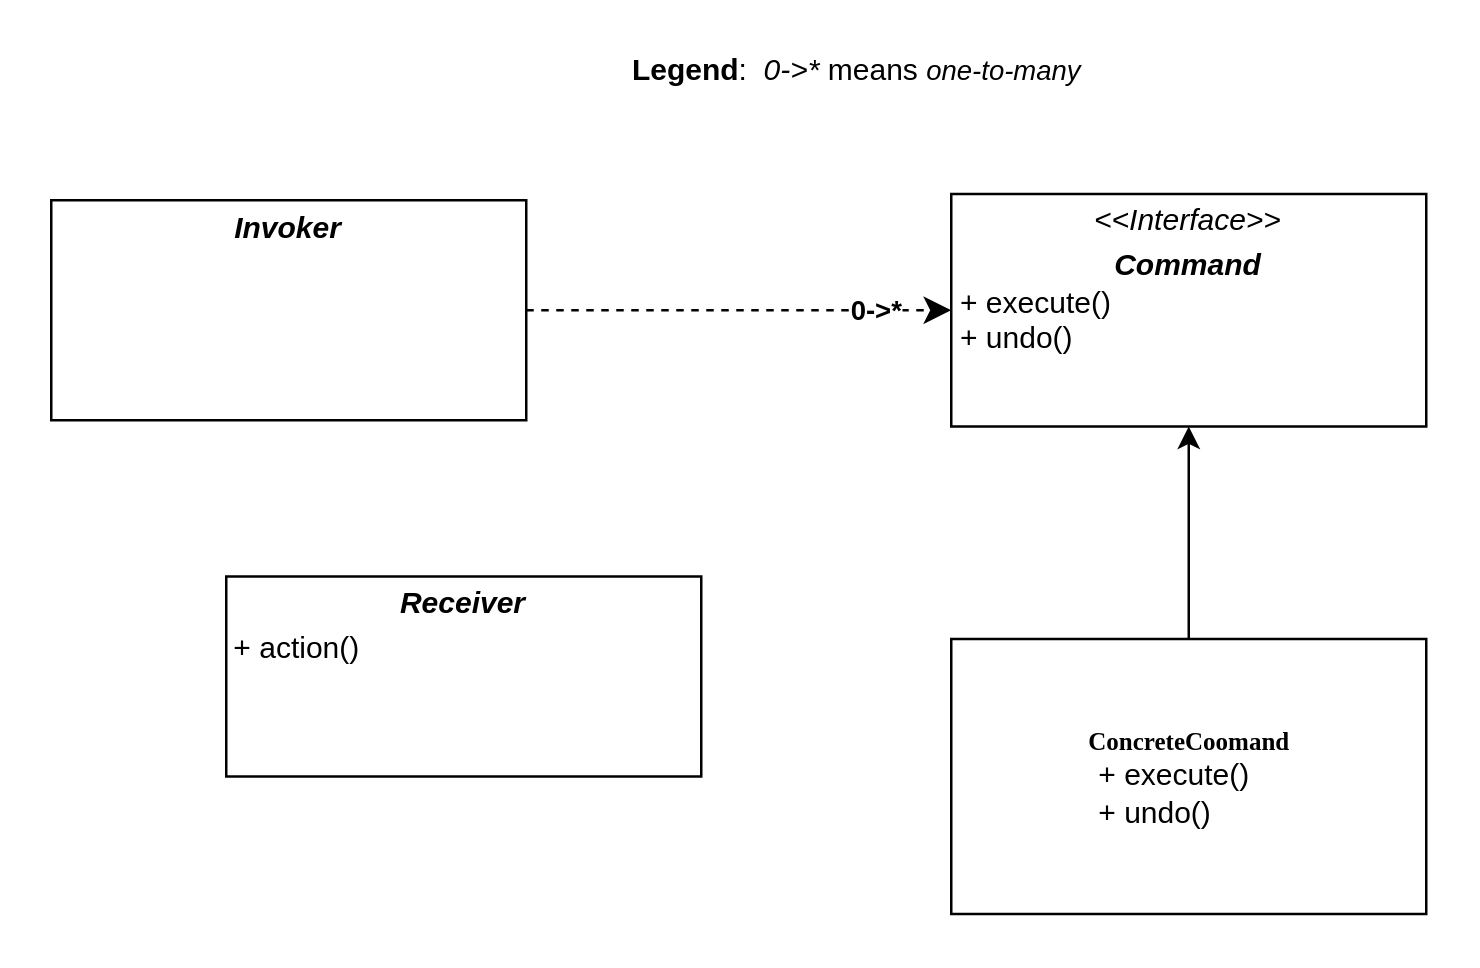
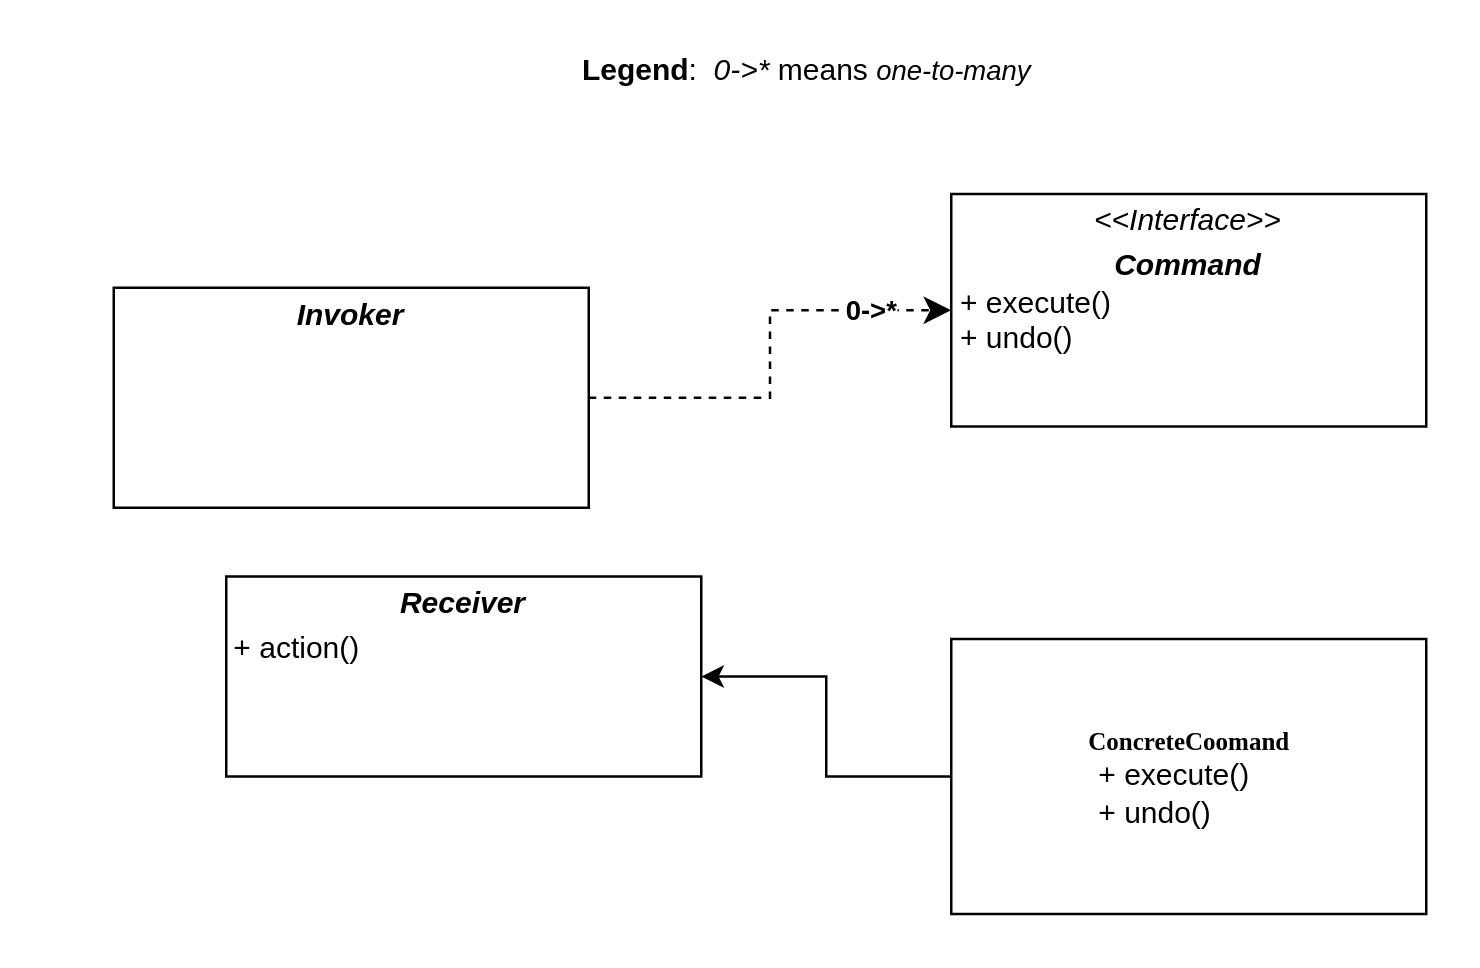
node "Legend: 0->* means one-to-many": moved (858, 89) -> (808, 89)
node "Invoker": moved (289, 310) -> (351, 398)
edge "ConcreteCoomand + execute() + undo()" -> "<<Interface>> Command + execute() + undo()": now "ConcreteCoomand + execute() + undo()" -> "Receiver + action()"
